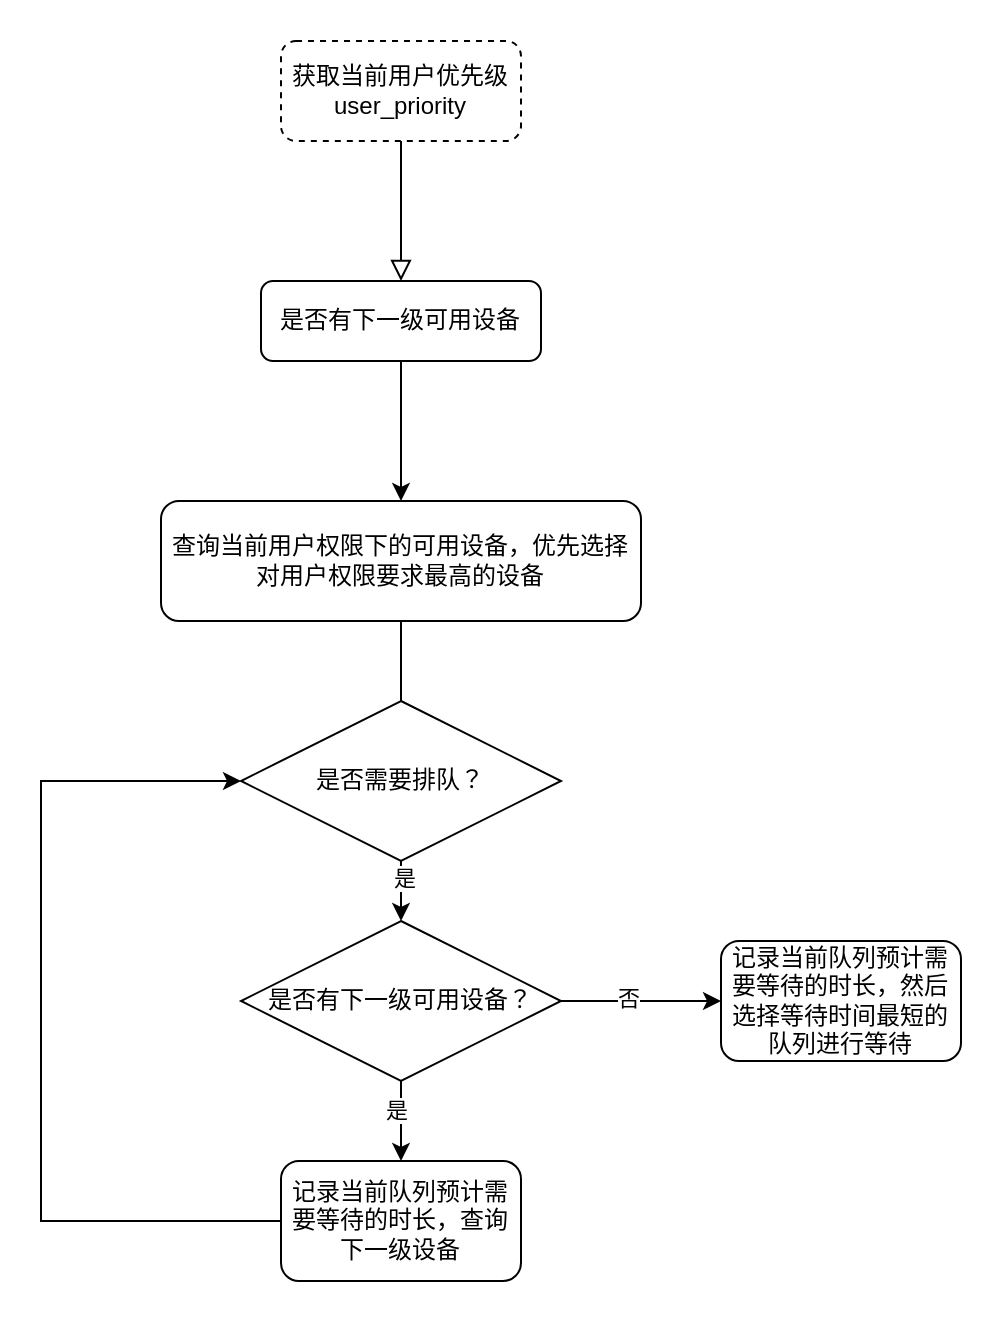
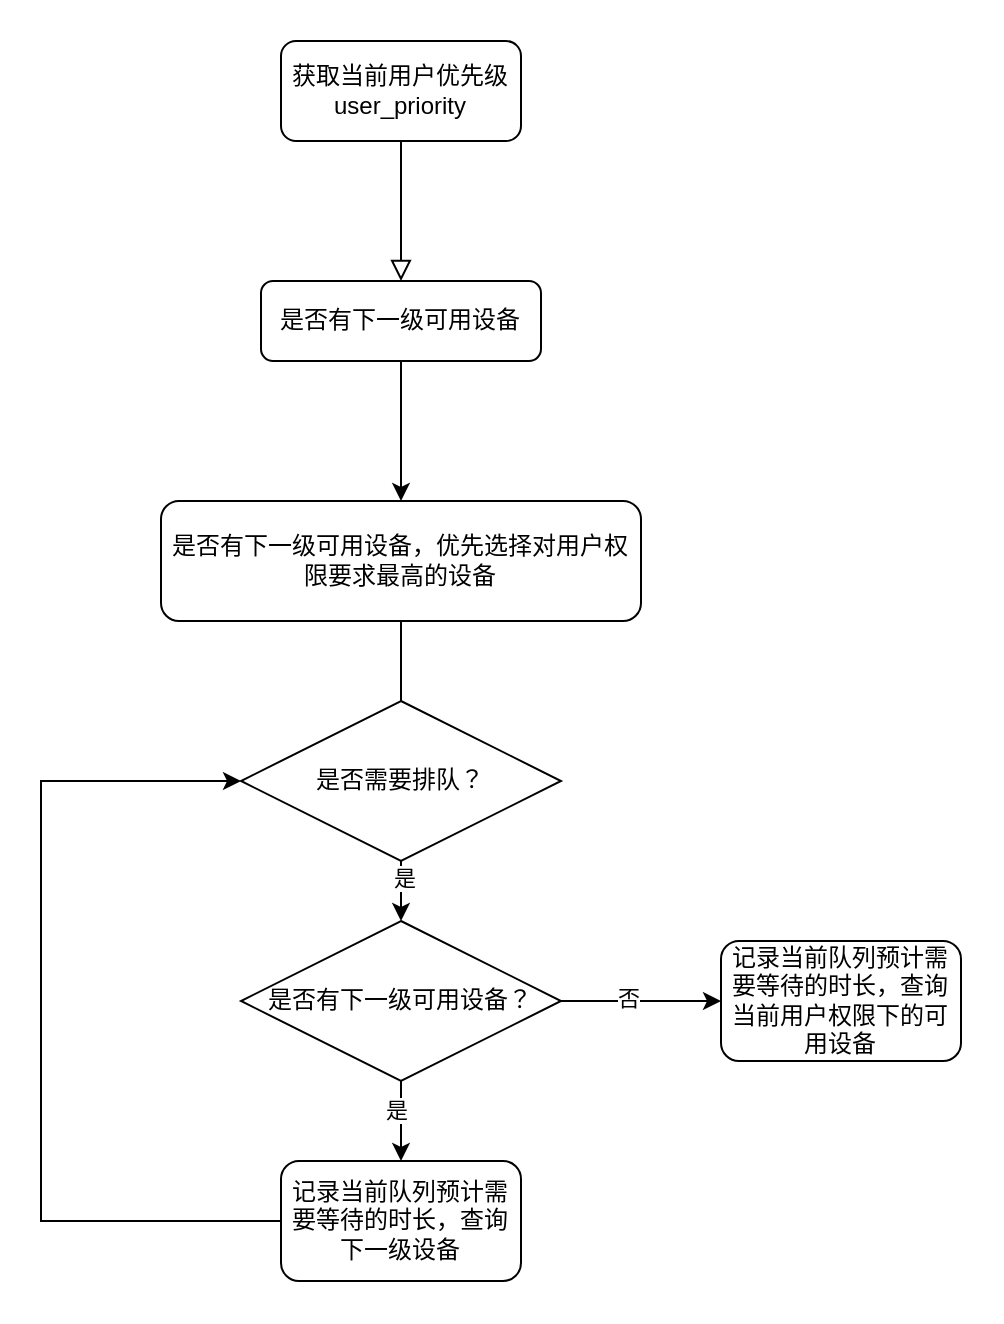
node "获取当前用户优先级user_priority": style dashed -> solid
node "查询当前用户权限下的可用设备，优先选择对用户权限要求最高的设备": label "查询当前用户权限下的可用设备，优先选择对用户权限要求最高的设备" -> "是否有下一级可用设备，优先选择对用户权限要求最高的设备"
node "记录当前队列预计需要等待的时长，然后选择等待时间最短的队列进行等待": label "记录当前队列预计需要等待的时长，然后选择等待时间最短的队列进行等待" -> "记录当前队列预计需要等待的时长，查询当前用户权限下的可用设备"
